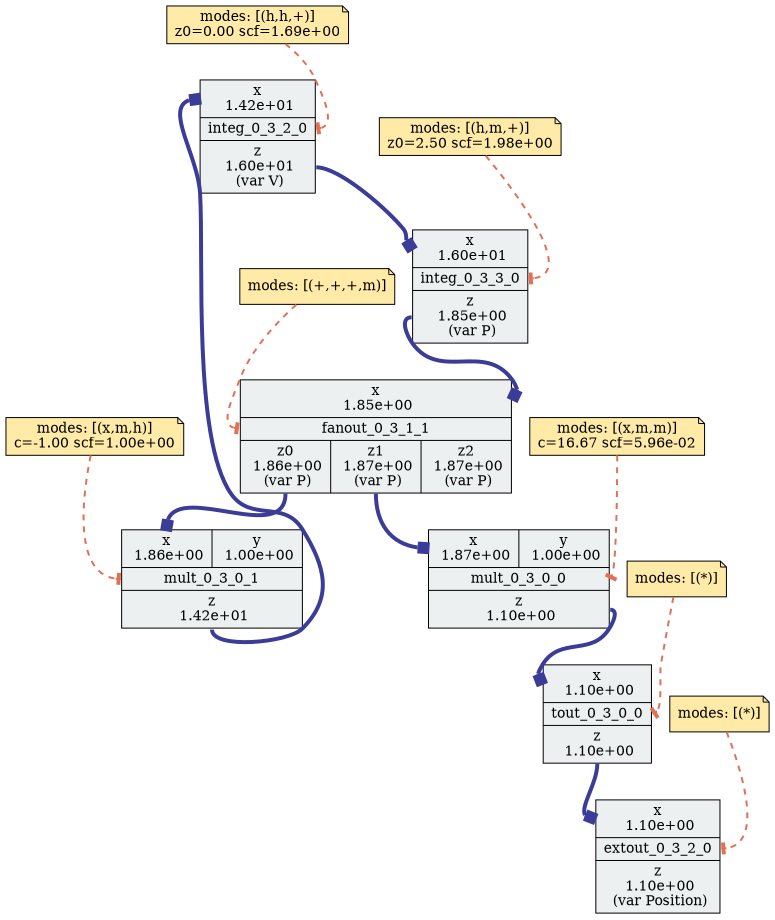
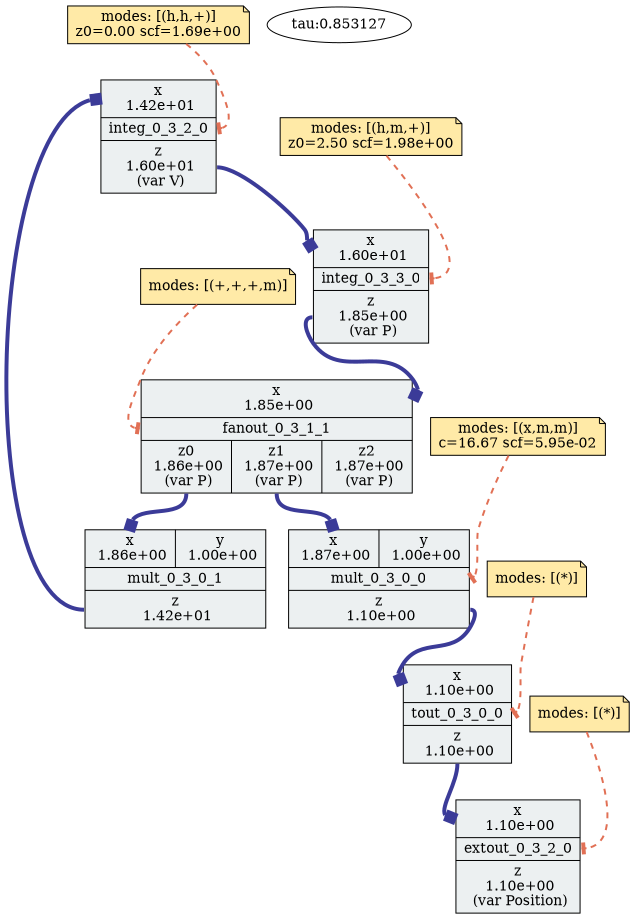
node "tau:0.853127": added
node "modes: [(x,m,h)] c=-1.00 scf=1.00e+00": removed
node "modes: [(x,m,m)] c=16.67 scf=5.96e-02": label "modes: [(x,m,m)] c=16.67 scf=5.96e-02" -> "modes: [(x,m,m)] c=16.67 scf=5.95e-02"
